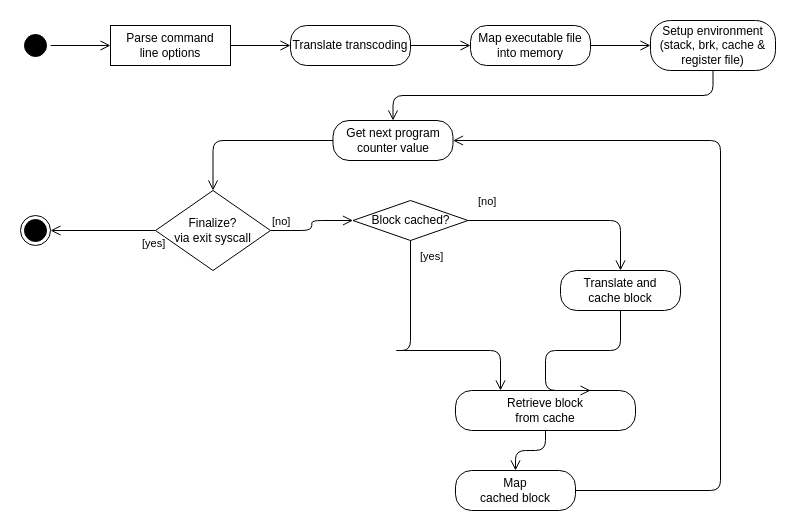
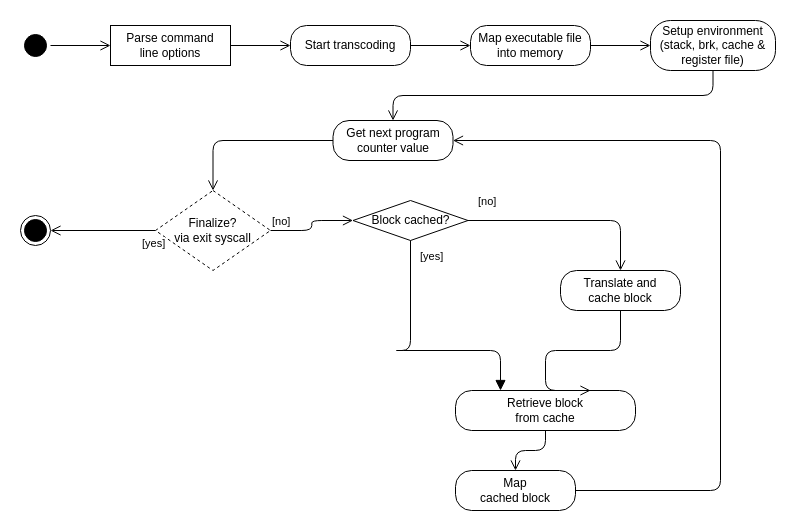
node "Translate transcoding": label "Translate transcoding" -> "Start transcoding"
node "Finalize? via exit syscall": style solid -> dashed
edge "Block cached?" -> "Retrieve block from cache": arrowhead open -> block
